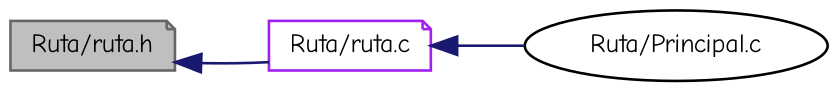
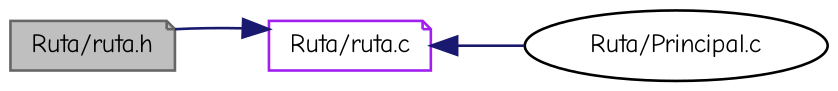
edge "Ruta/ruta.c" -> "Ruta/ruta.h": reversed
